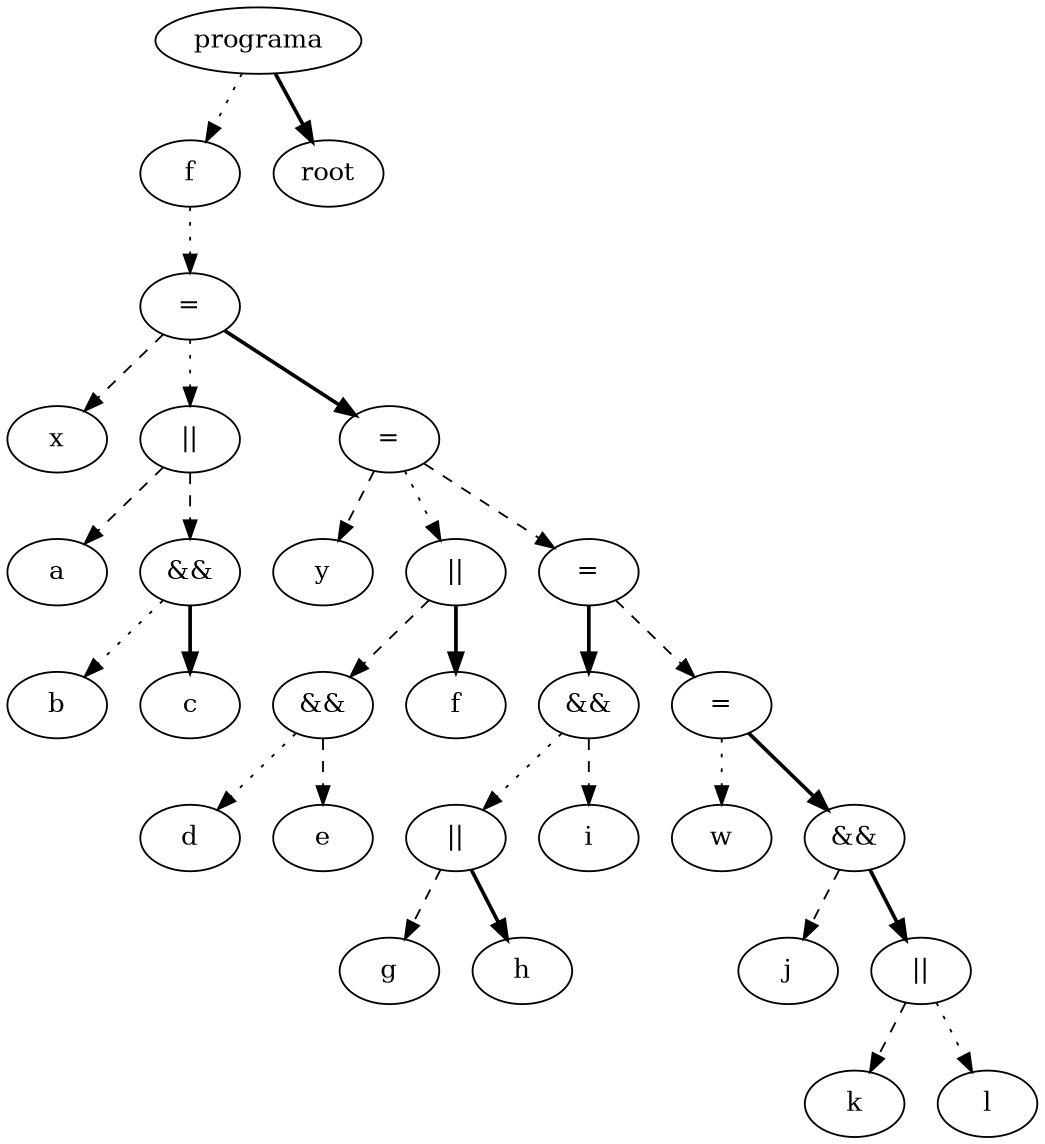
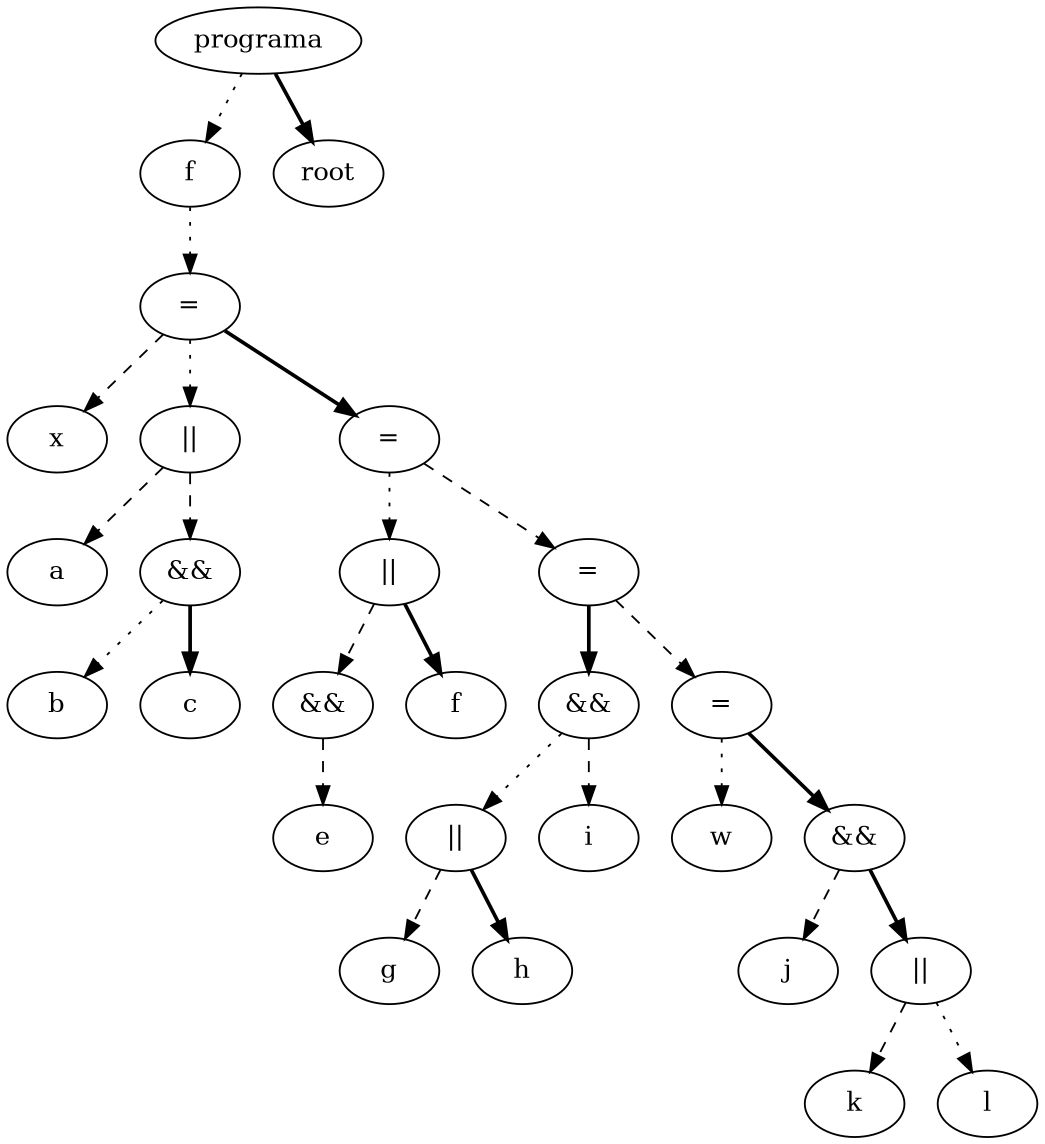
node "y": removed
node "d": removed
